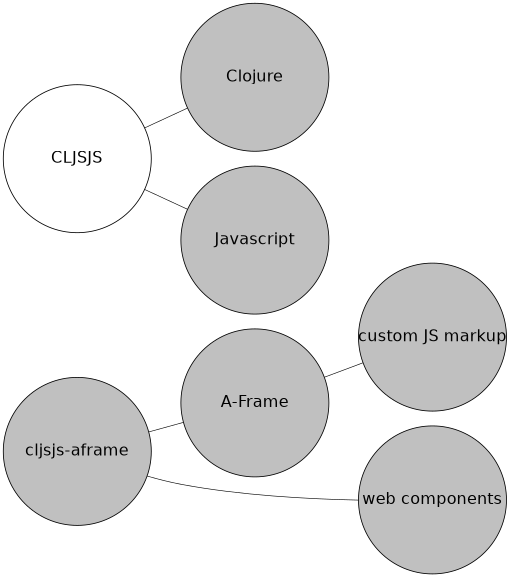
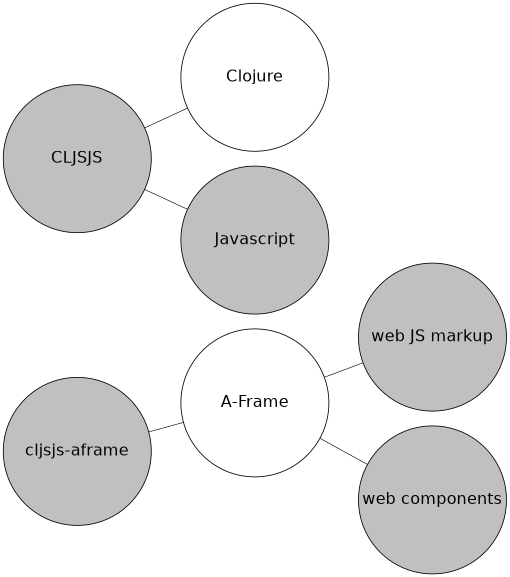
node "Clojure": fillcolor gray -> white
node "CLJSJS": fillcolor white -> gray
node "custom JS markup": label "custom JS markup" -> "web JS markup"
node "A-Frame": fillcolor gray -> white
edge "cljsjs-aframe" -- "web components": now "A-Frame" -- "web components"
